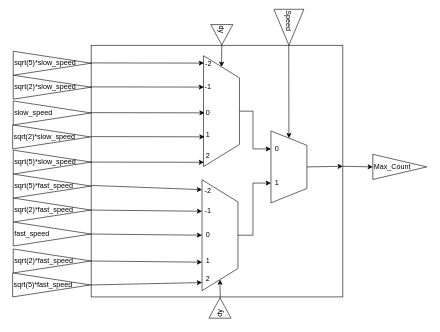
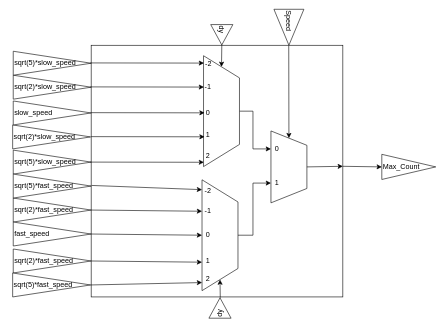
node "Max_Count": moved (400, 167) -> (409, 167)
